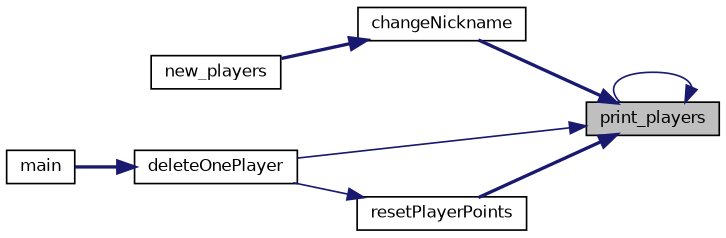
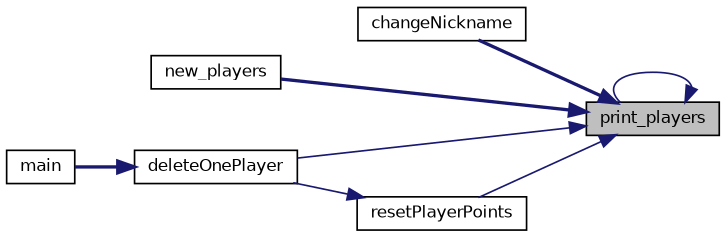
edge "new_players" -> "changeNickname": now "new_players" -> "print_players"
edge "resetPlayerPoints" -> "print_players": style bold -> solid
